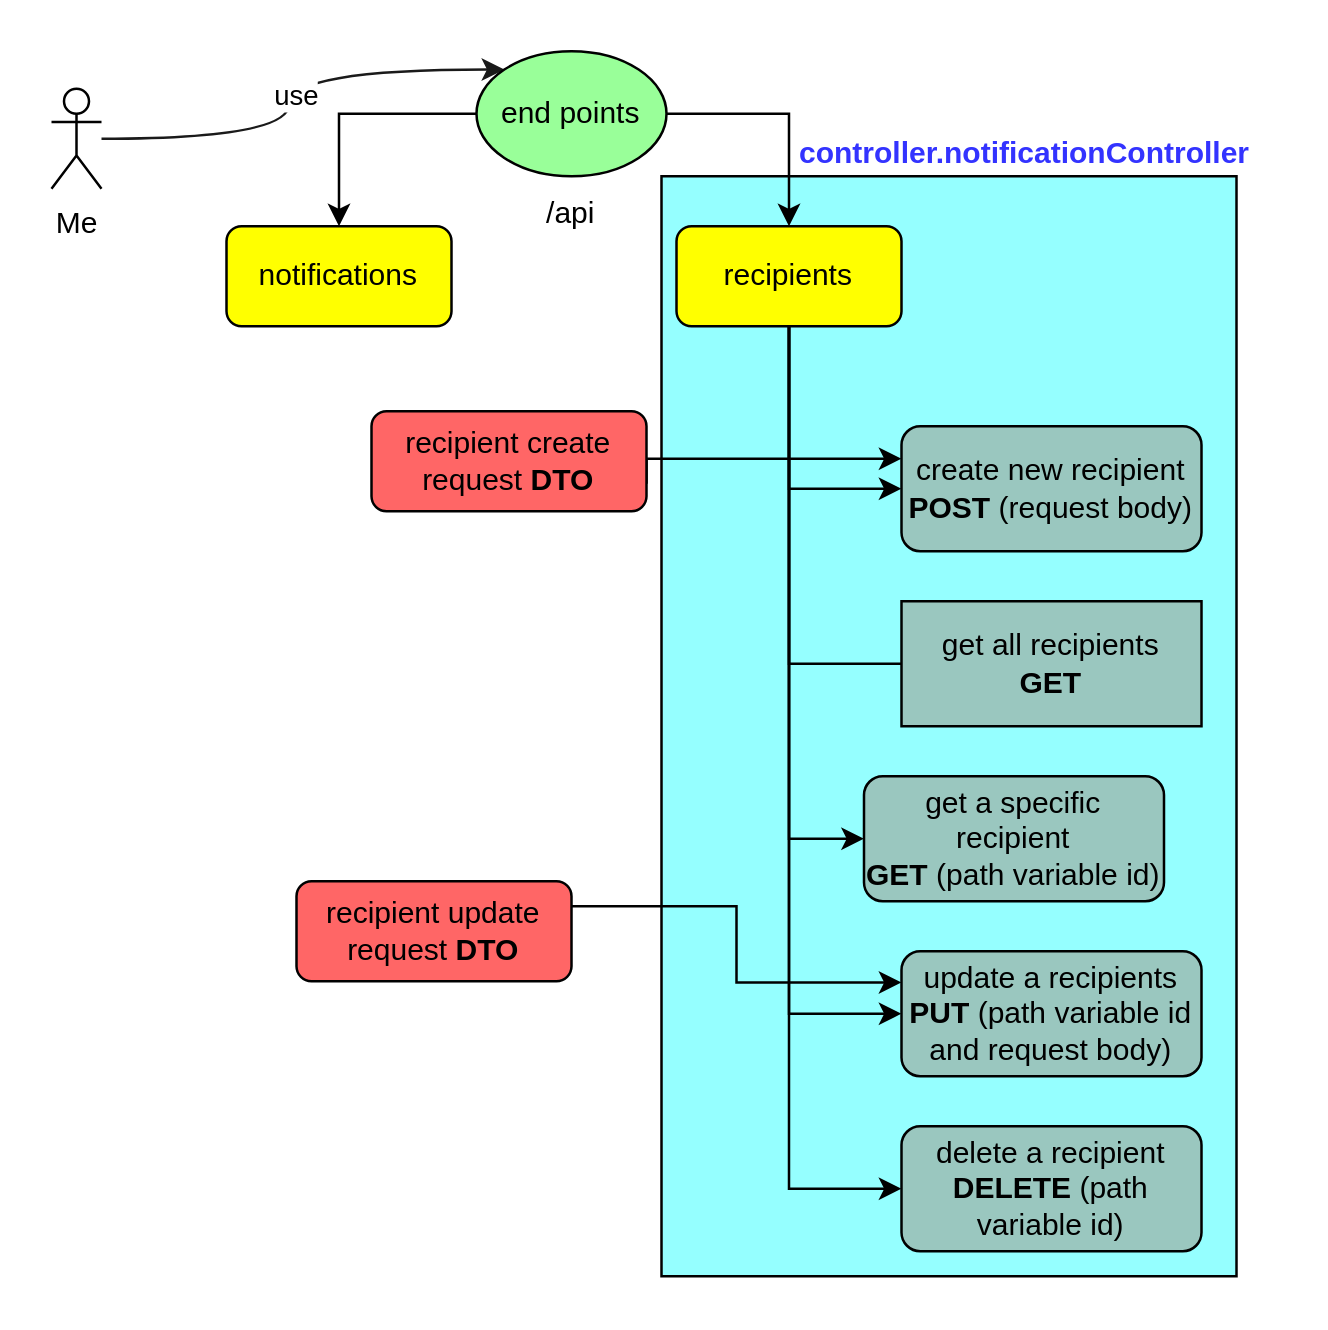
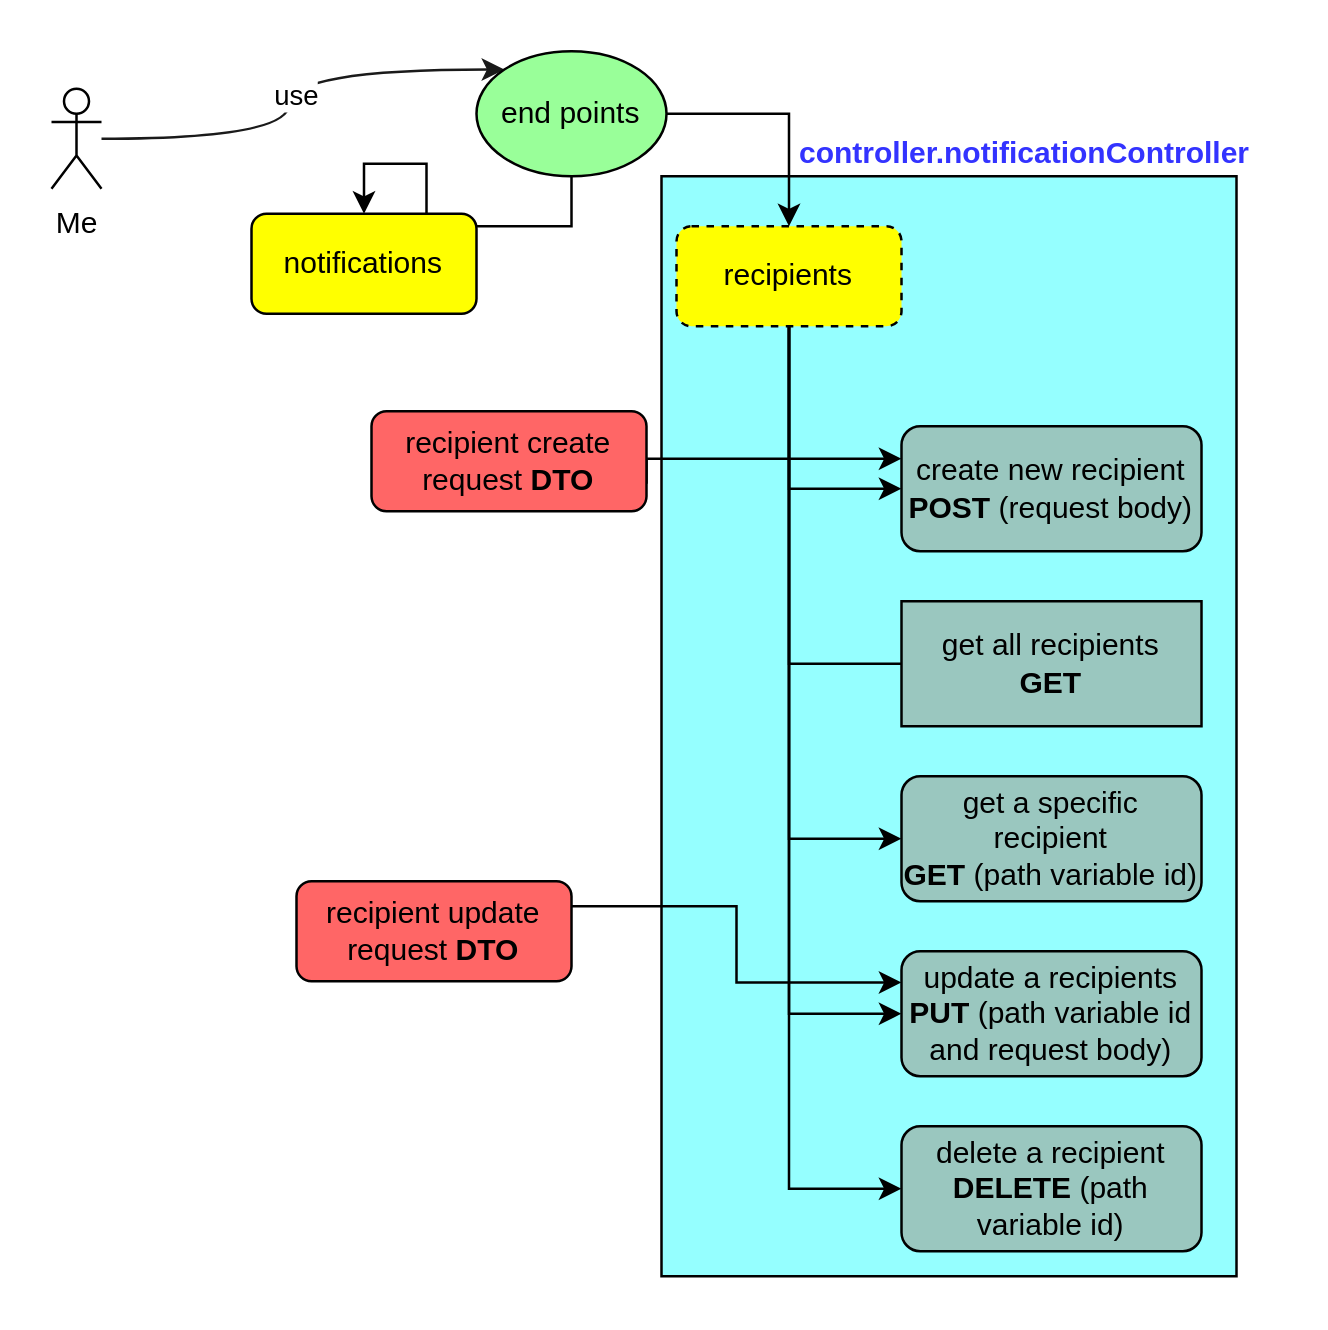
node "/api": removed
node "notifications": moved (339, 276) -> (364, 264)
node "recipients": style solid -> dashed
node "get a specific recipient GET (path variable id)": moved (1014, 839) -> (1051, 839)
